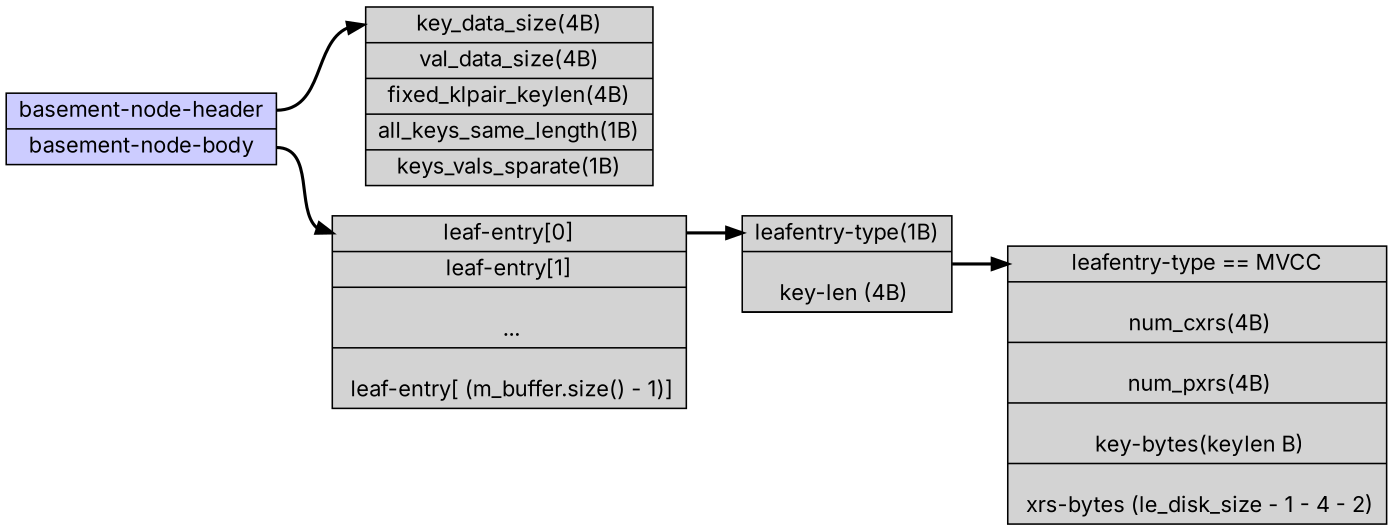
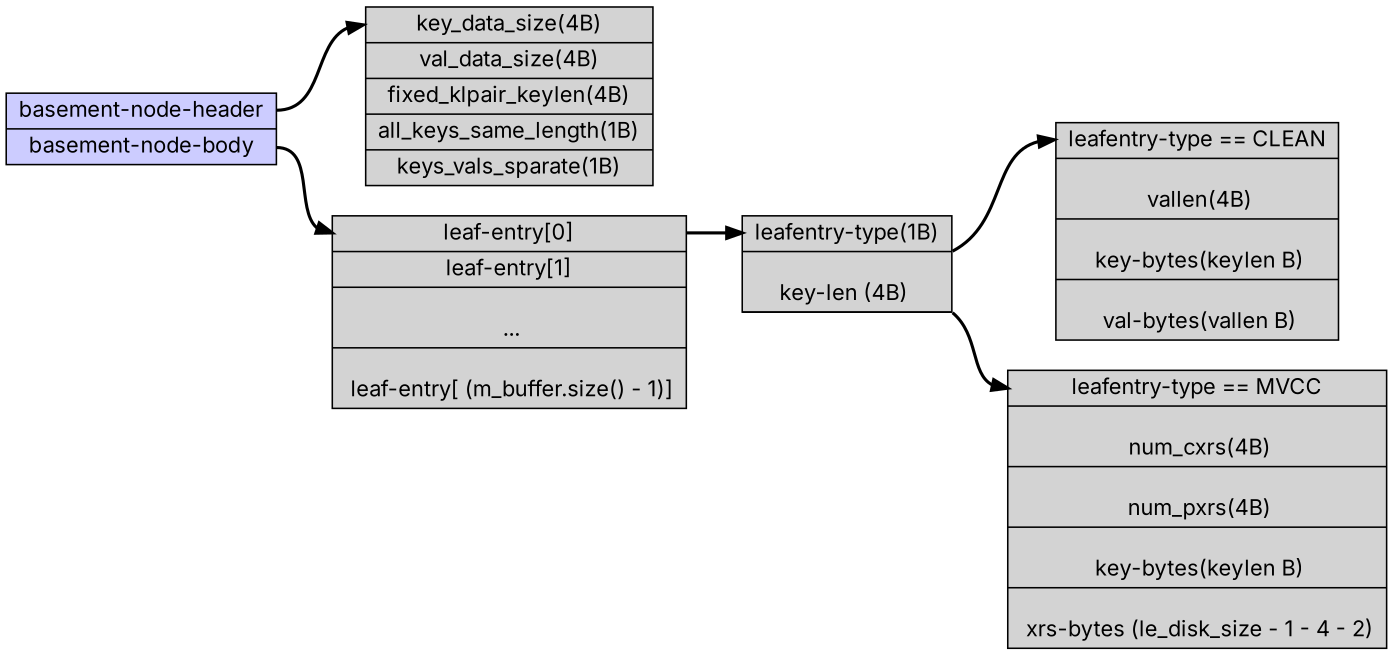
node "leafentry-type == CLEAN": added
